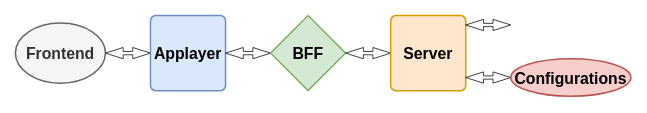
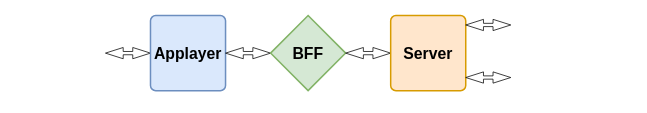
node "Frontend": removed
node "Configurations": removed
